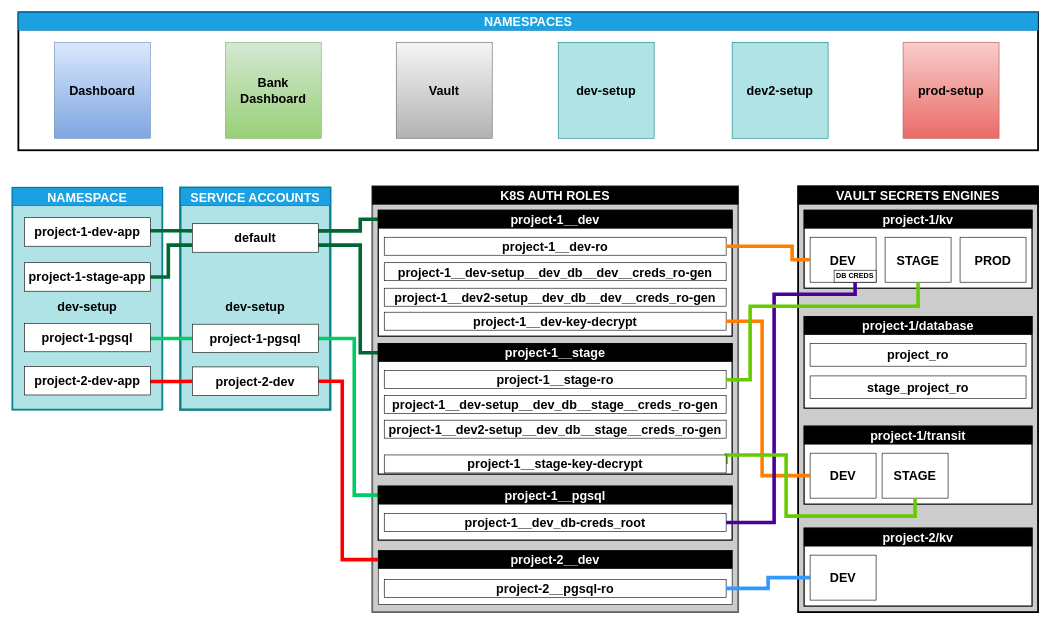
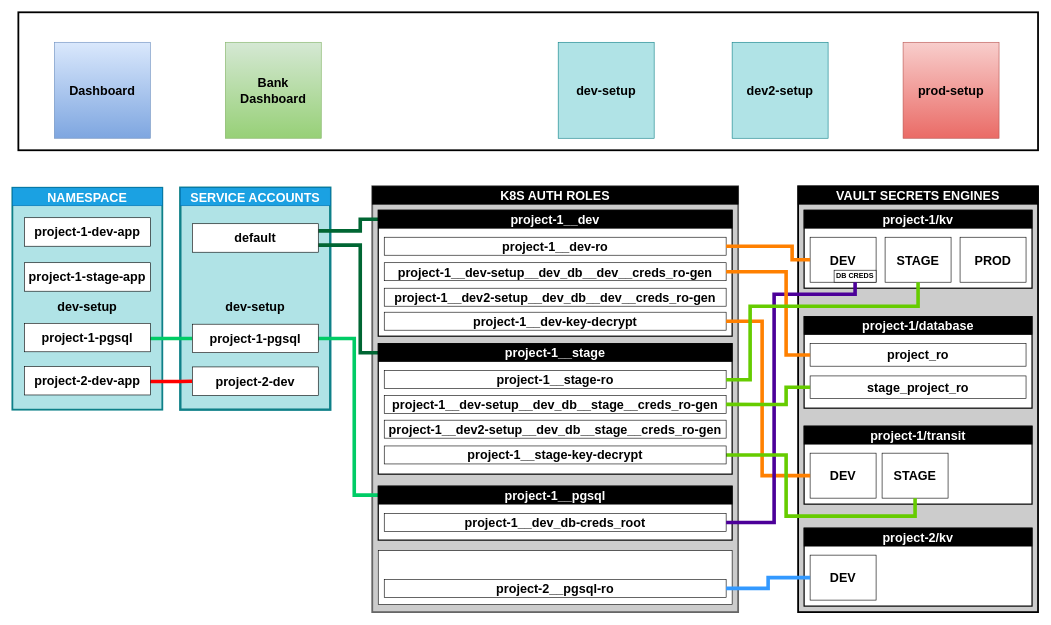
node "NAMESPACES": removed
node "Vault": removed
edge "project-1-dev-app" -- "default": removed
edge "default" -- "project-1-stage-app": removed
edge "project-1__dev-setup__dev_db__dev__creds_ro-gen" -- "project_ro": added
edge "stage_project_ro" -- "project-1__dev-setup__dev_db__stage__creds_ro-gen": added
node "project-1__stage-key-decrypt": moved (555, 464) -> (555, 455)
edge "project-2-dev" -- "project-2__dev": removed
node "project-2__dev": removed
